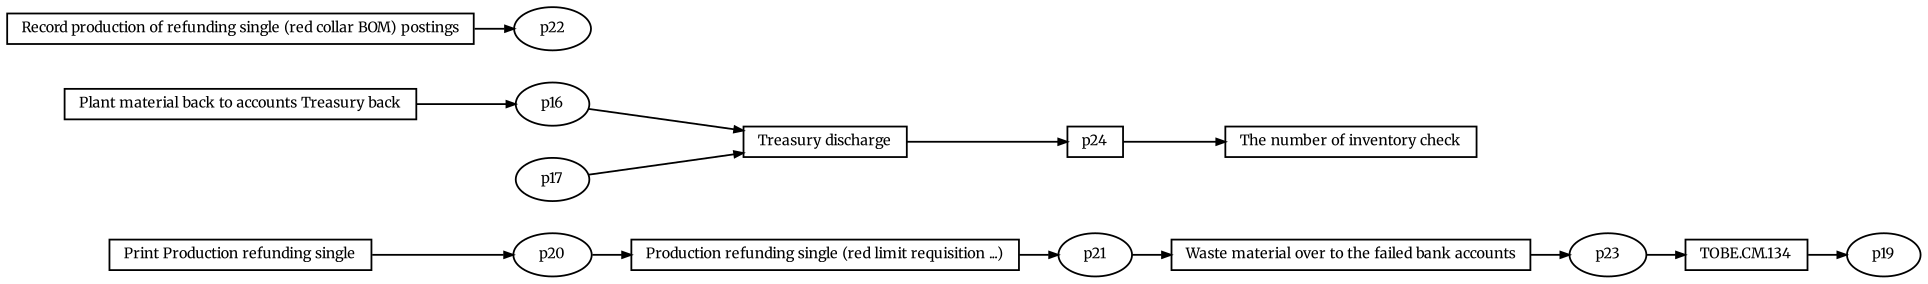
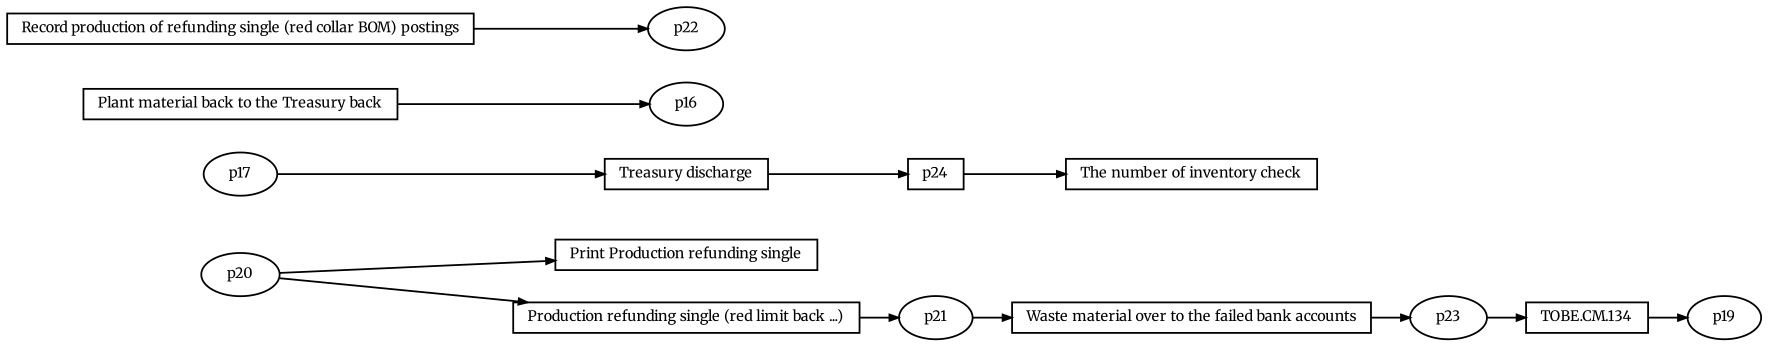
node "Plant material back to accounts Treasury back": label "Plant material back to accounts Treasury back" -> "Plant material back to the Treasury back"
edge "p16" -> "Treasury discharge": removed
edge "Print Production refunding single" -> "p20": reversed
node "Production refunding single (red limit requisition ...)": label "Production refunding single (red limit requisition ...)" -> "Production refunding single (red limit back ...)"
